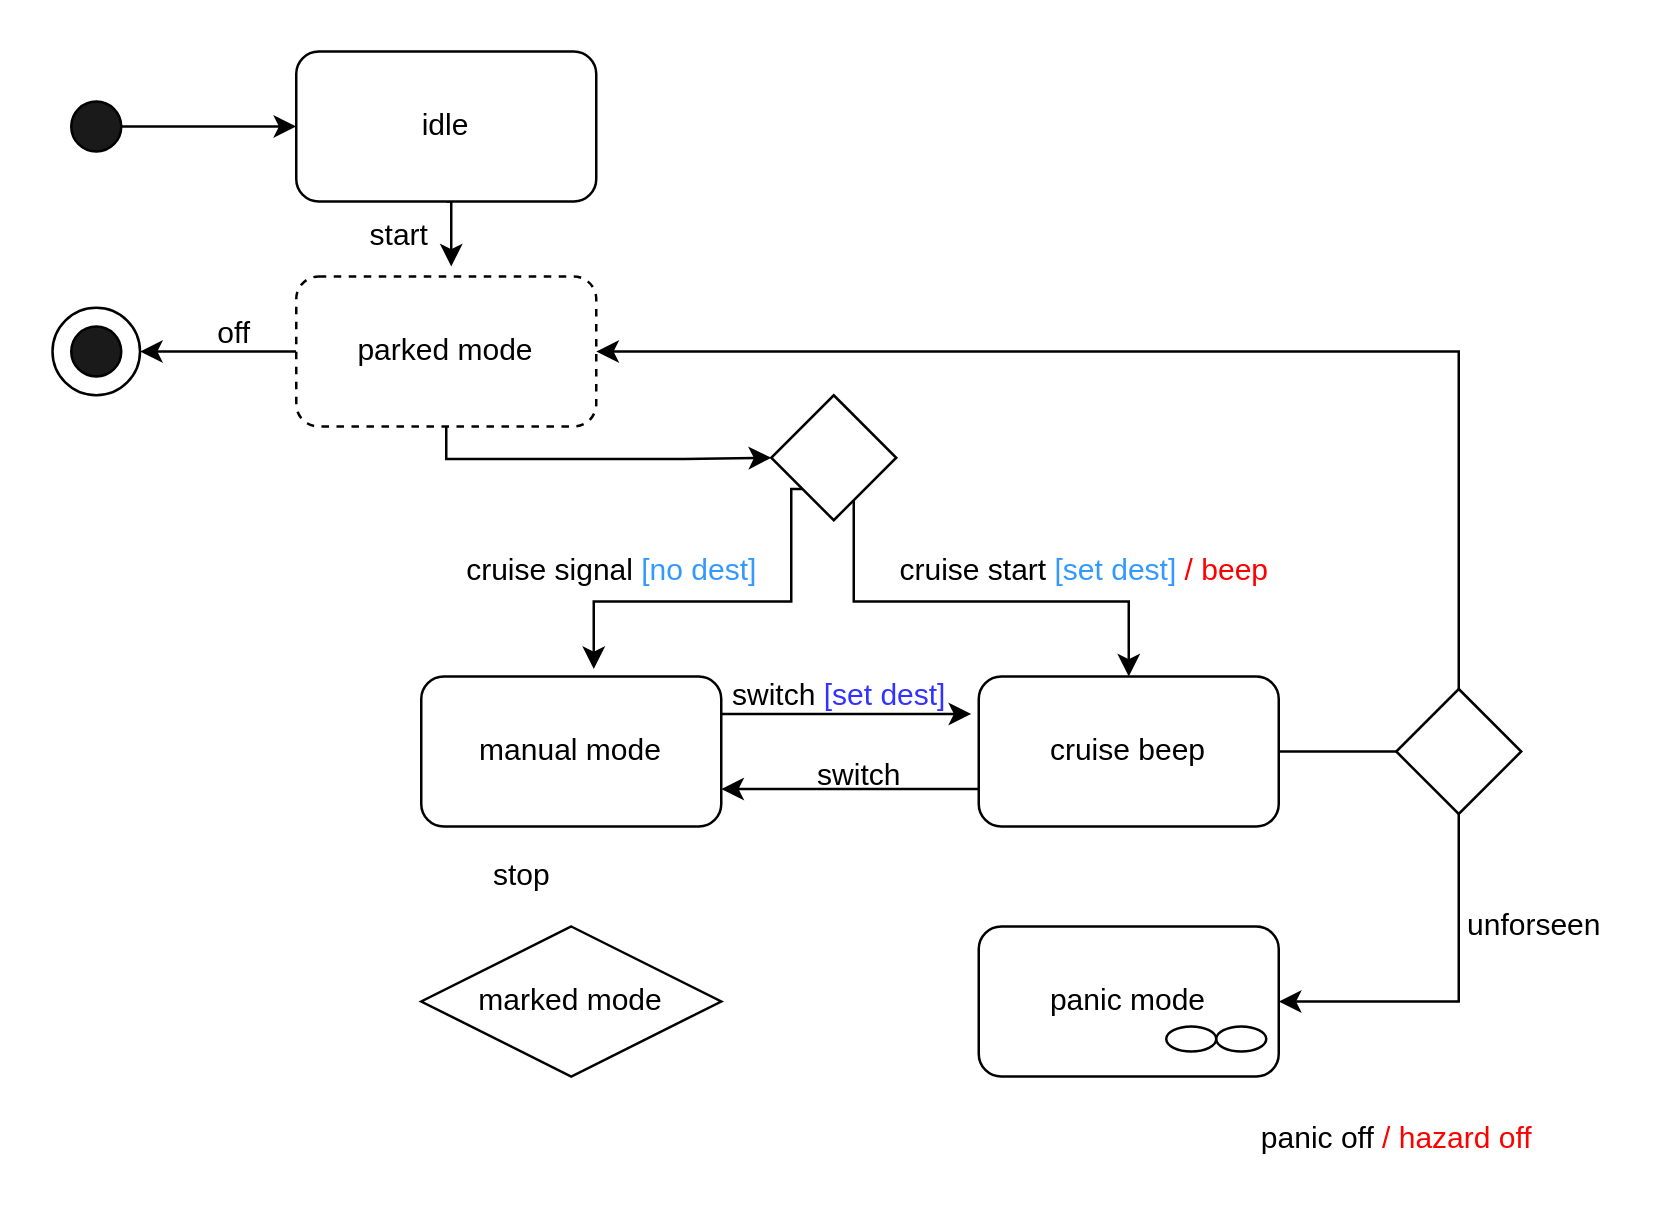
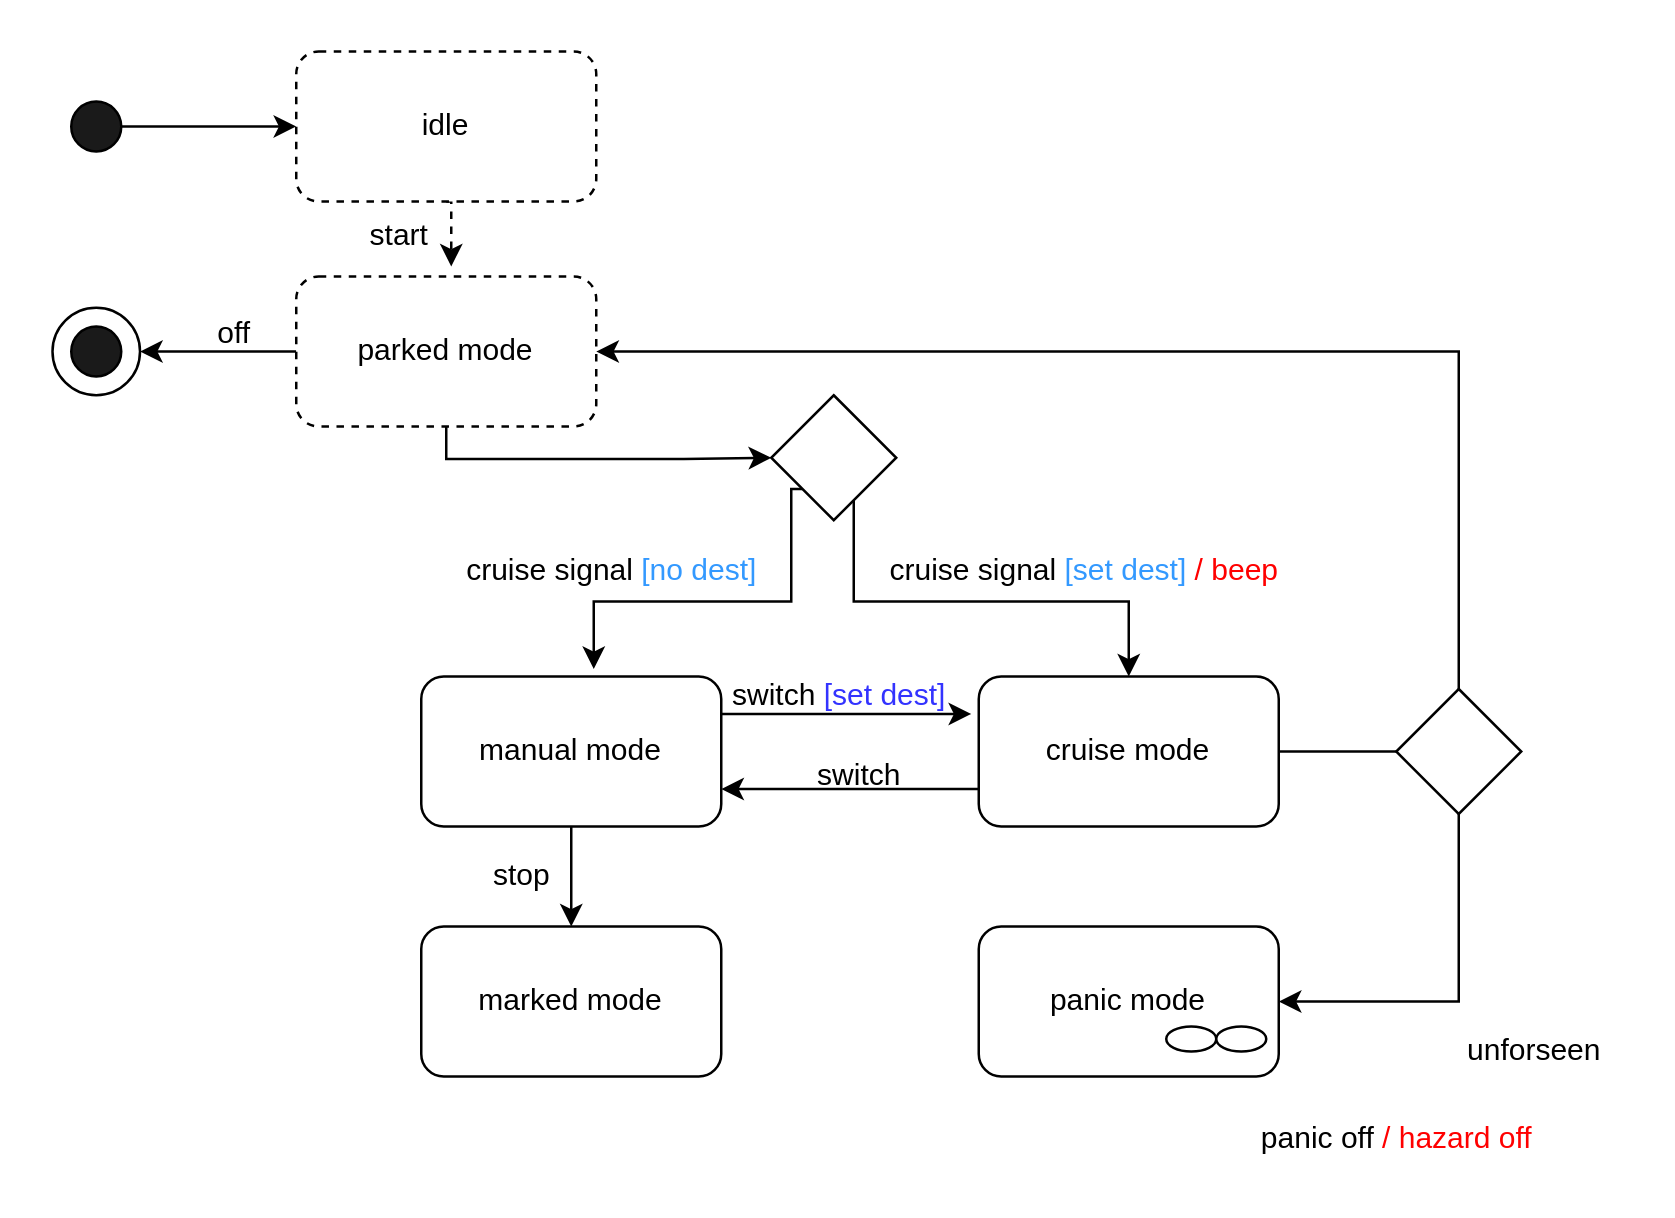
node "idle": style solid -> dashed
edge "idle" -> "start": style solid -> dashed
node "cruise start [set dest] / beep": label "cruise start [set dest] / beep" -> "cruise signal [set dest] / beep"
node "cruise beep": label "cruise beep" -> "cruise mode"
edge "manual mode" -> "marked mode": added
node "unforseen": moved (1534, 926) -> (1534, 1051)
node "marked mode": shape diamond -> rounded rectangle
